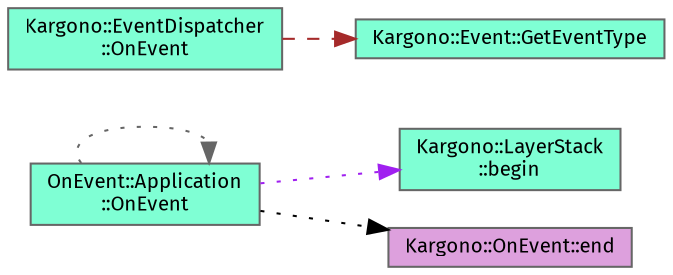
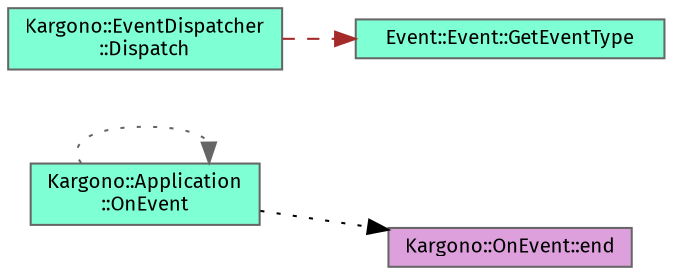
node "Kargono::EventDispatcher ::OnEvent": label "Kargono::EventDispatcher ::OnEvent" -> "Kargono::EventDispatcher ::Dispatch"
node "Kargono::Event::GetEventType": label "Kargono::Event::GetEventType" -> "Event::Event::GetEventType"
node "Kargono::LayerStack ::begin": removed
node "OnEvent::Application ::OnEvent": label "OnEvent::Application ::OnEvent" -> "Kargono::Application ::OnEvent"
